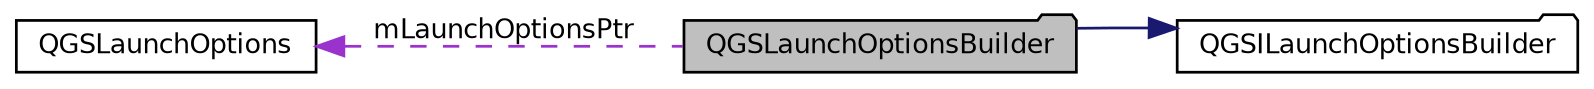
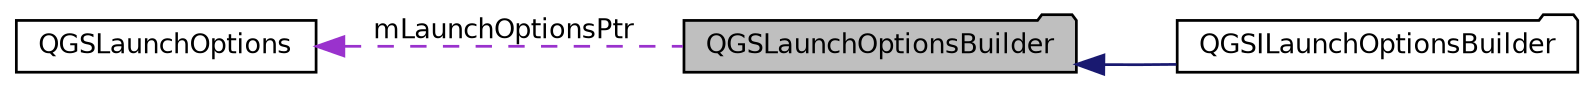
edge "QGSLaunchOptionsBuilder" -> "QGSILaunchOptionsBuilder": reversed
